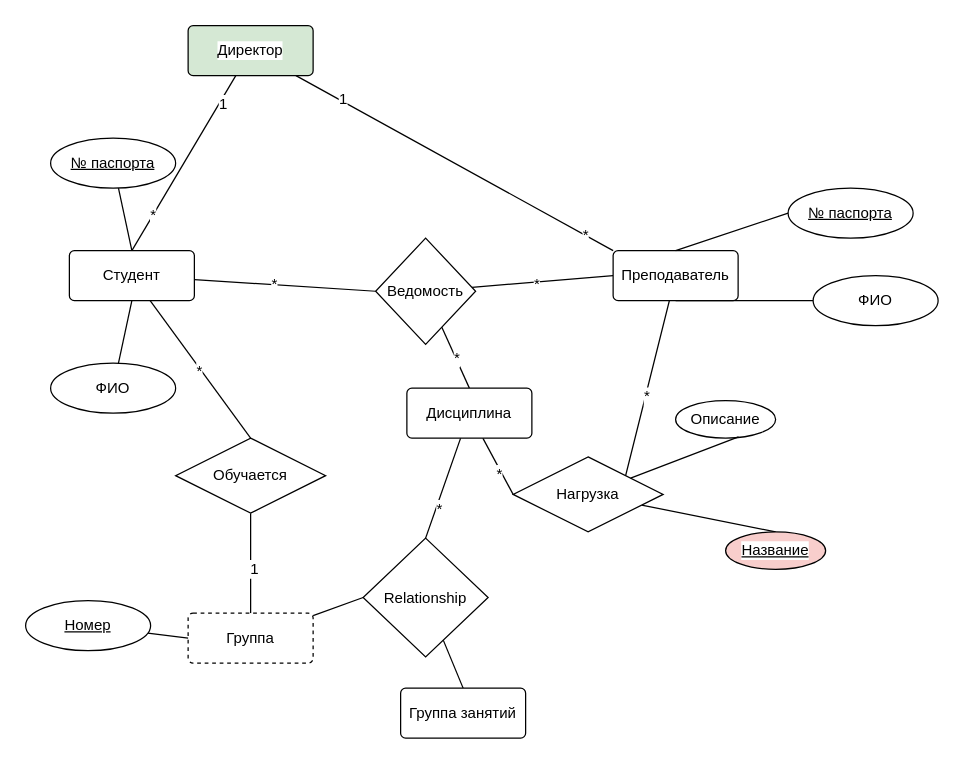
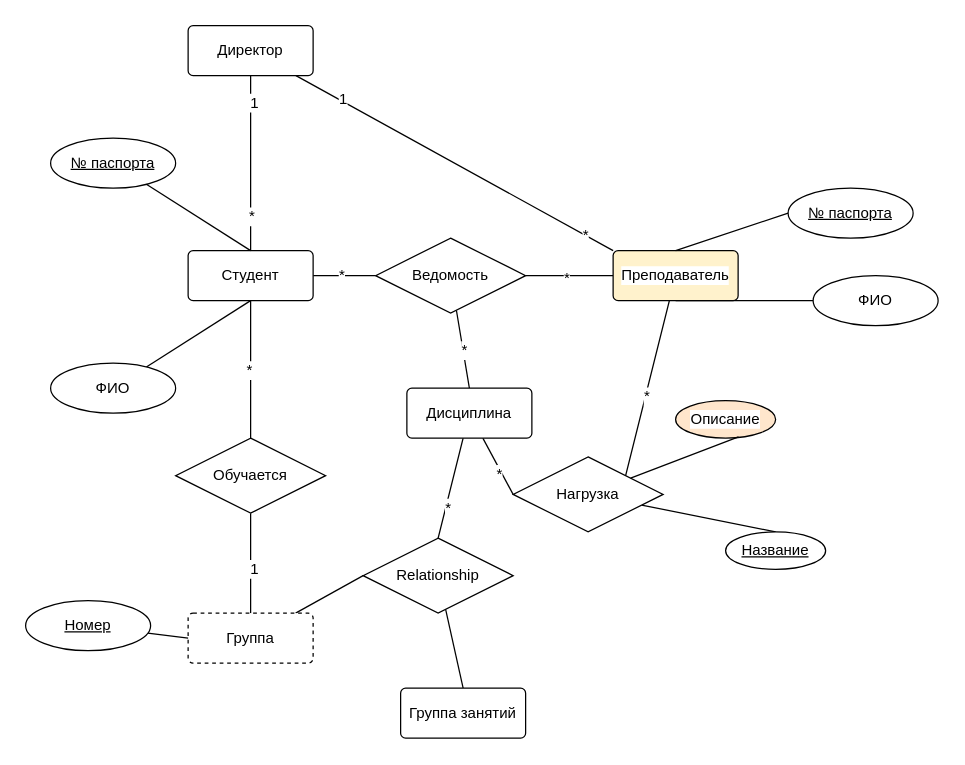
node "Директор": fillcolor #d5e8d4 -> #ffffff
node "Студент": moved (132, 276) -> (251, 276)
node "Преподаватель": fillcolor #ffffff -> #fff2cc
node "Ведомость": size 100x106 -> 150x75
node "Описание": fillcolor #ffffff -> #ffe6cc
node "Название": fillcolor #f8cecc -> #ffffff
node "Relationship": size 125x119 -> 150x75
